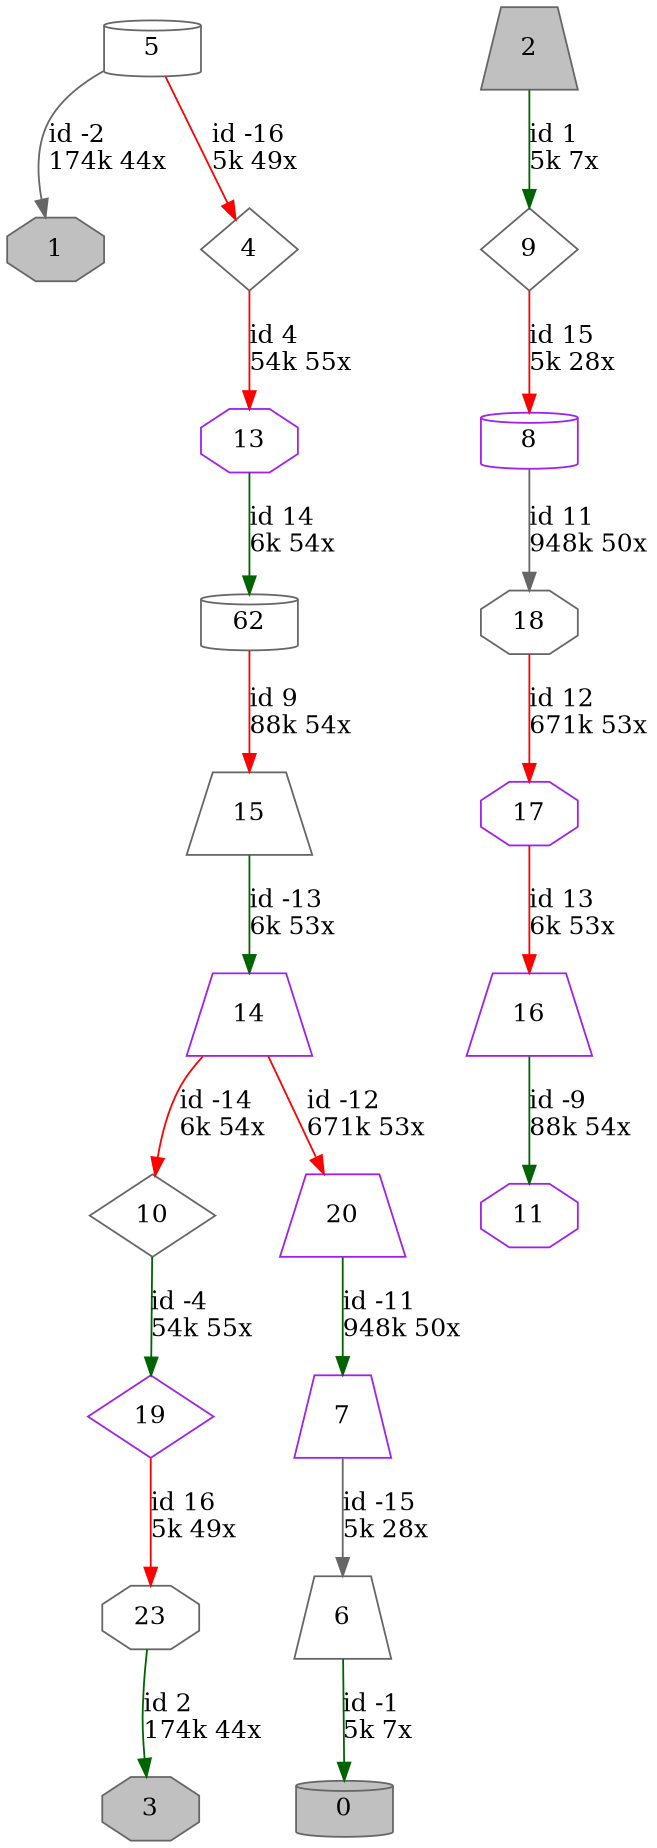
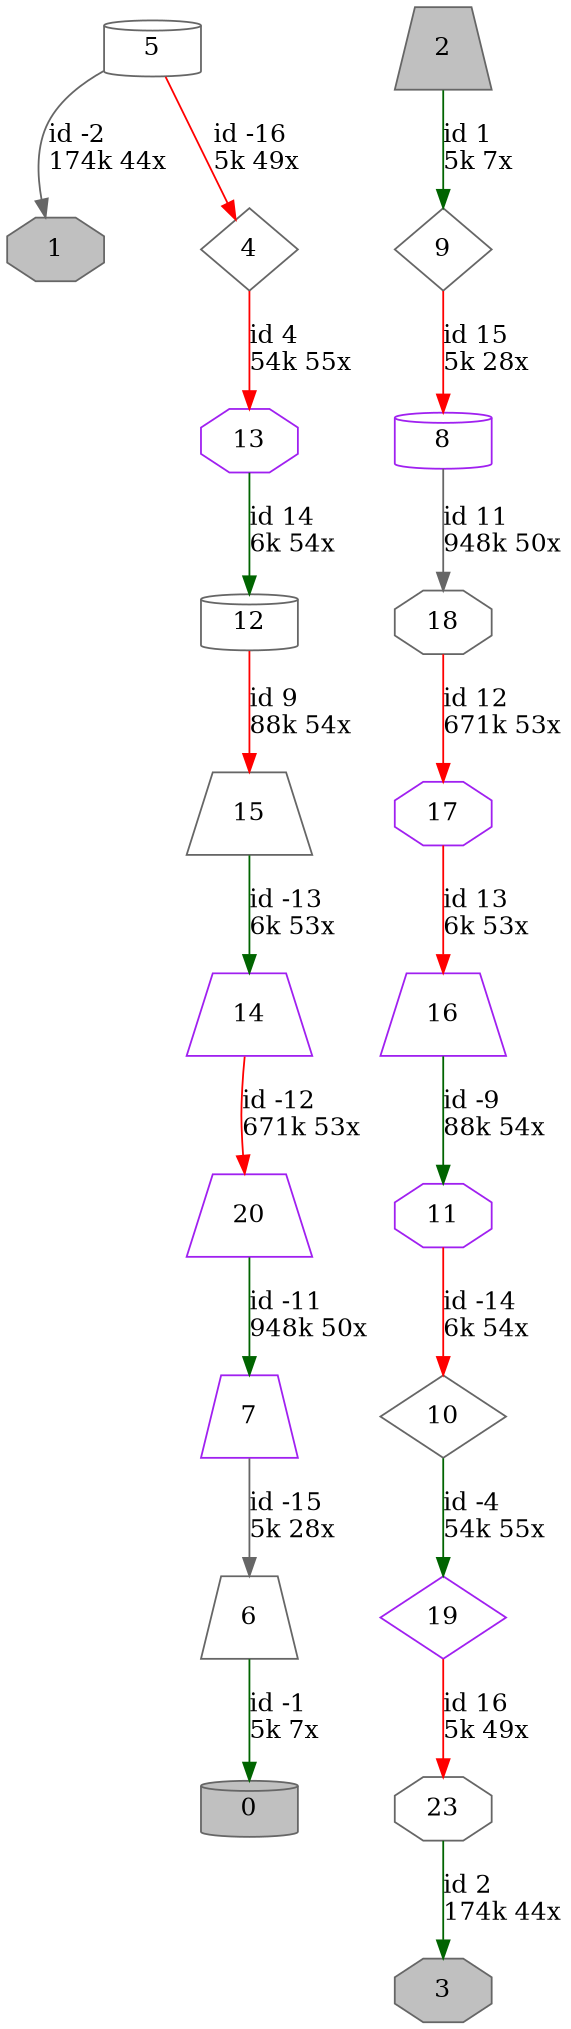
node "62": label "62" -> "12"
edge "14" -> "10": now "11" -> "10"
